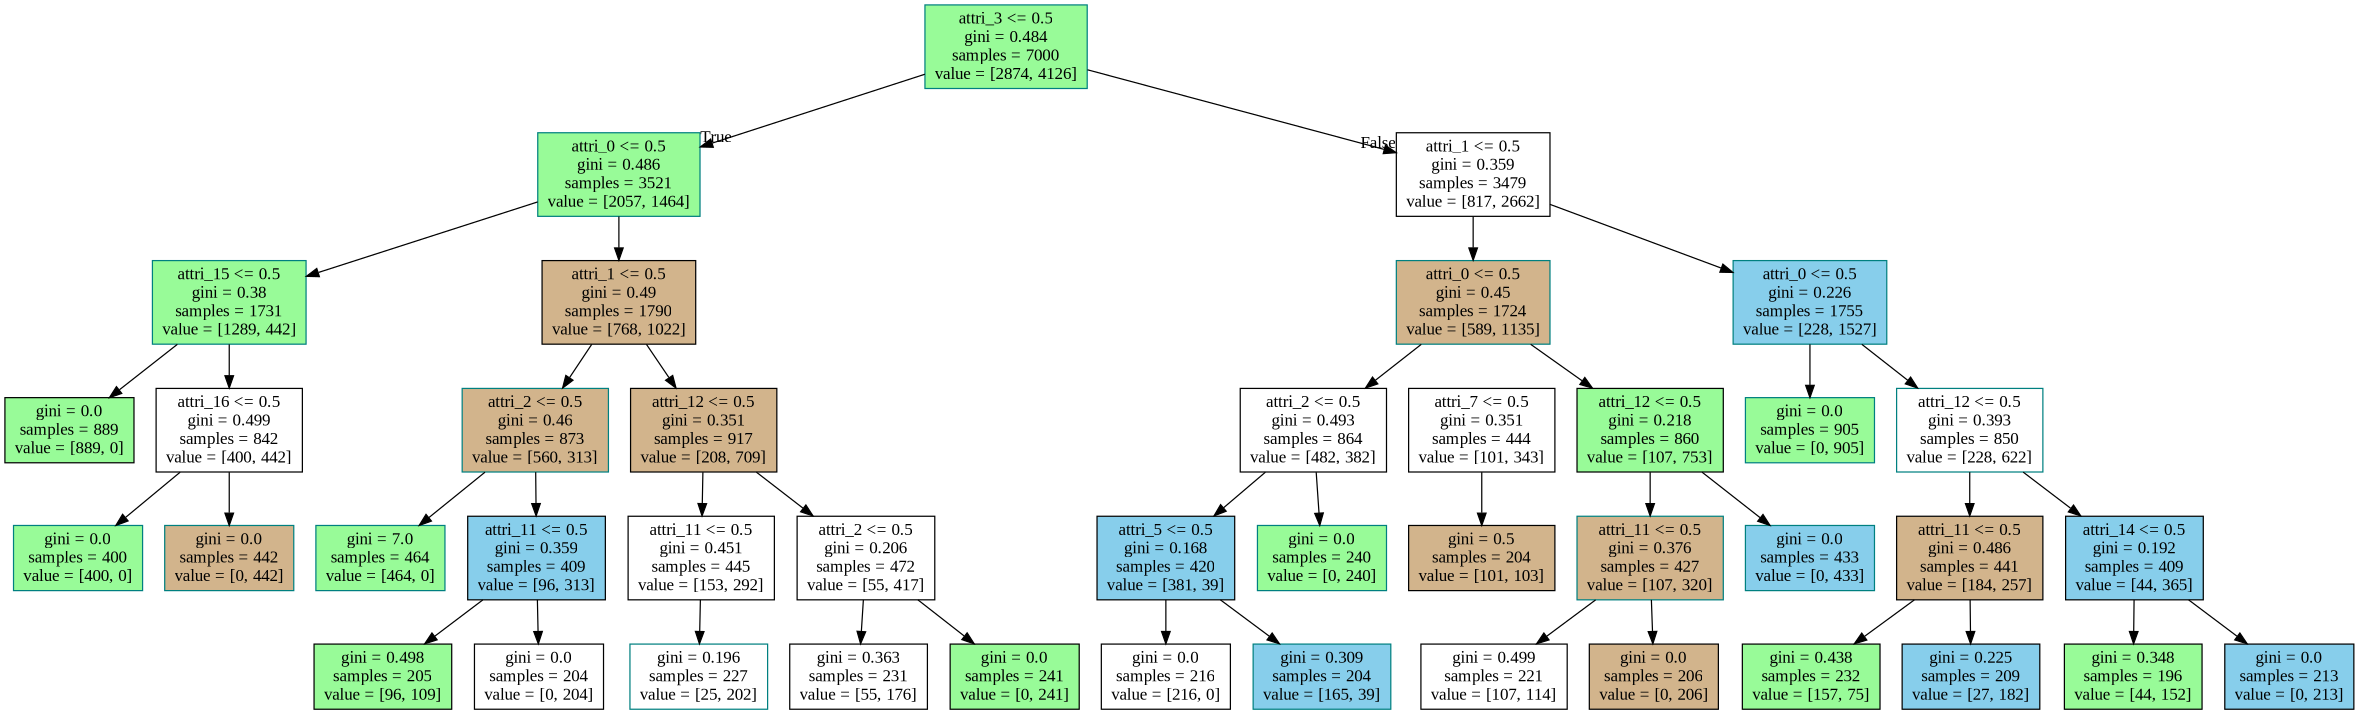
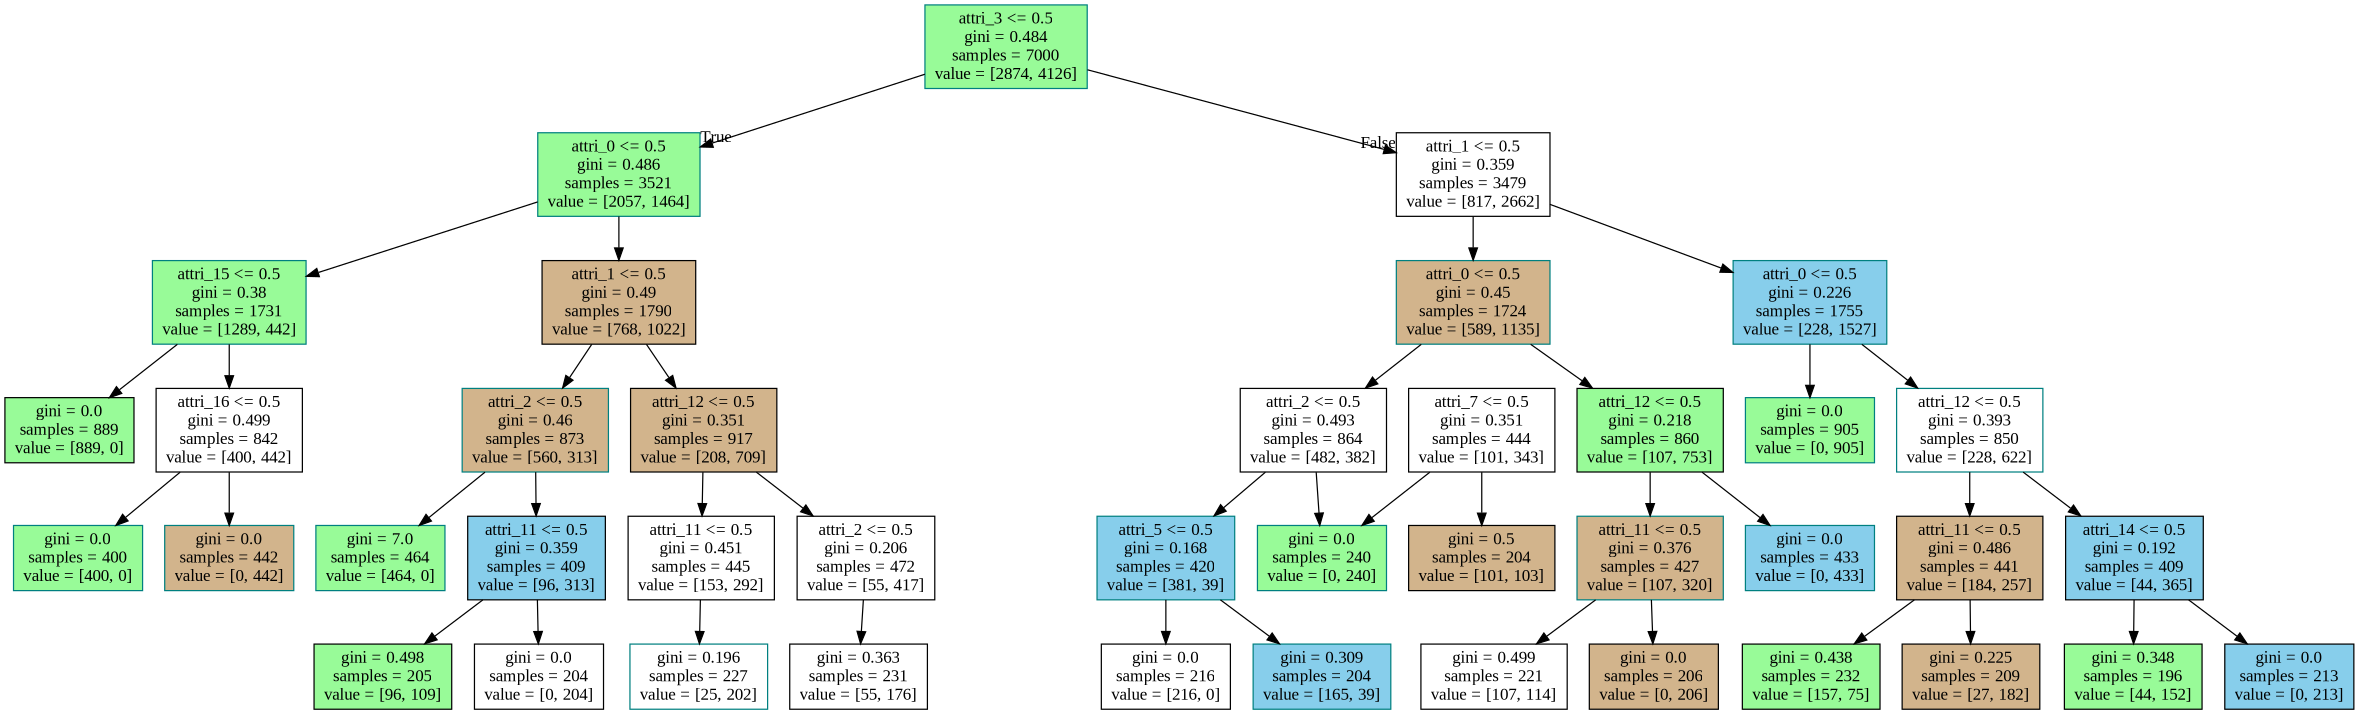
edge "attri_7 <= 0.5 gini = 0.351 samples = 444 value = [101, 343]" -> "gini = 0.0 samples = 240 value = [0, 240]": added
node "attri_5 <= 0.5 gini = 0.168 samples = 420 value = [381, 39]": color black -> teal
node "gini = 0.0 samples = 241 value = [0, 241]": removed
node "gini = 0.225 samples = 209 value = [27, 182]": fillcolor skyblue -> tan
